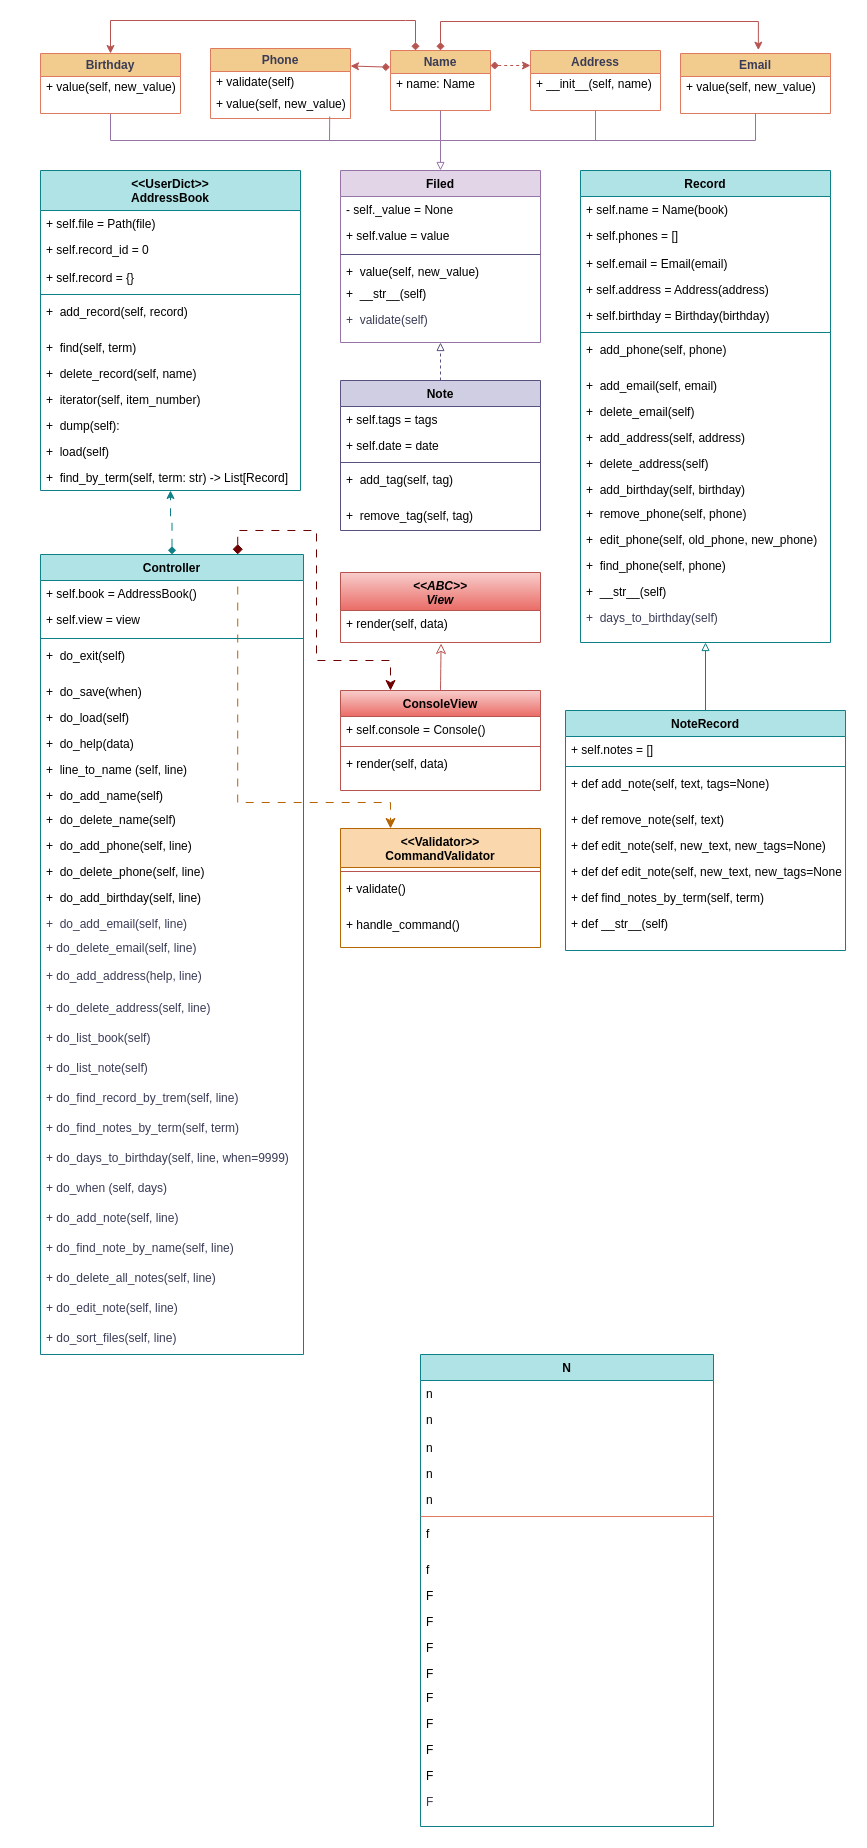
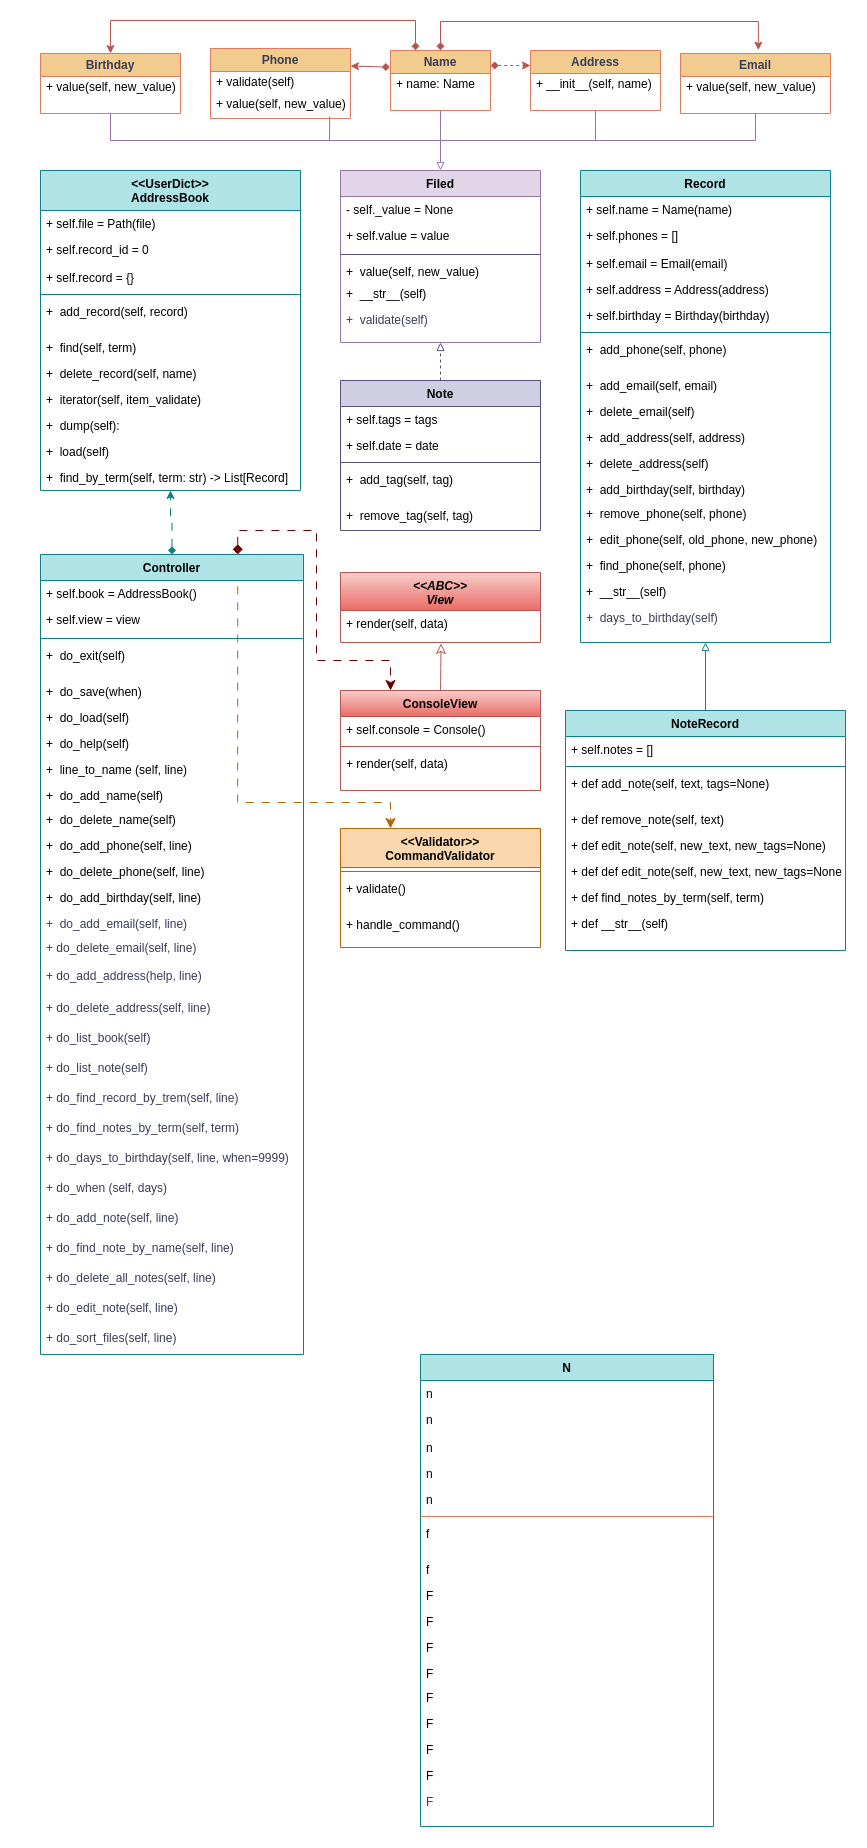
node "+ self.name = Name(book)": label "+ self.name = Name(book)" -> "+ self.name = Name(name)"
node "+ iterator(self, item_number)": label "+ iterator(self, item_number)" -> "+ iterator(self, item_validate)"
node "+ do_help(data)": label "+ do_help(data)" -> "+ do_help(self)"
